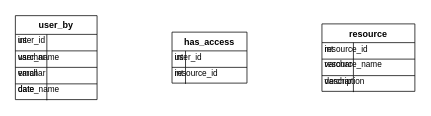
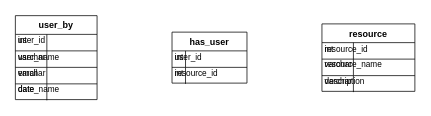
node "has_access": label "has_access" -> "has_user"
